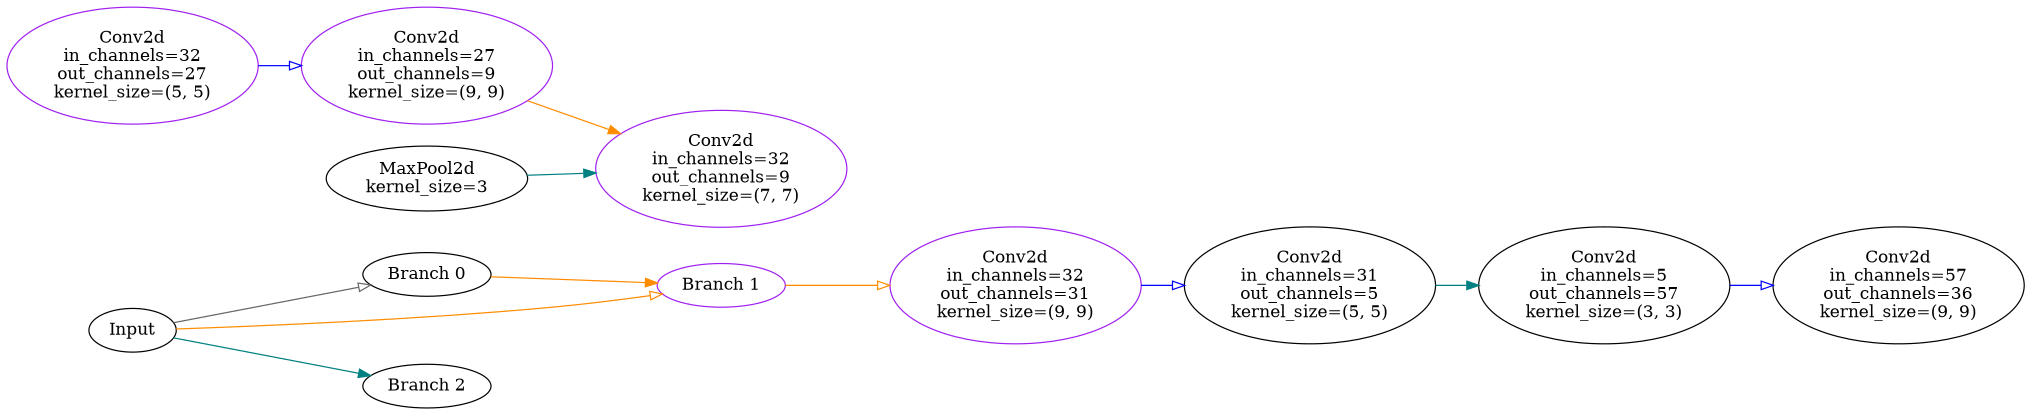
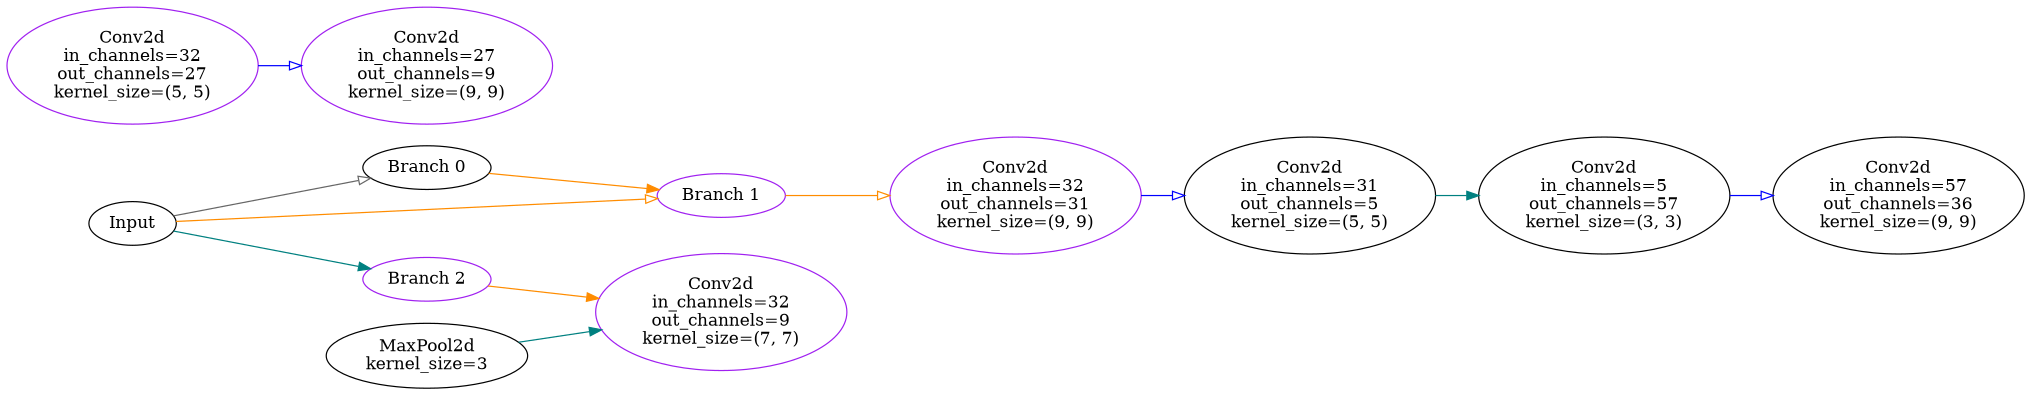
edge "Conv2d in_channels=27 out_channels=9 kernel_size=(9, 9)" -> "Conv2d in_channels=32 out_channels=9 kernel_size=(7, 7)": now "Branch 2" -> "Conv2d in_channels=32 out_channels=9 kernel_size=(7, 7)"
node "Branch 2": color black -> purple
